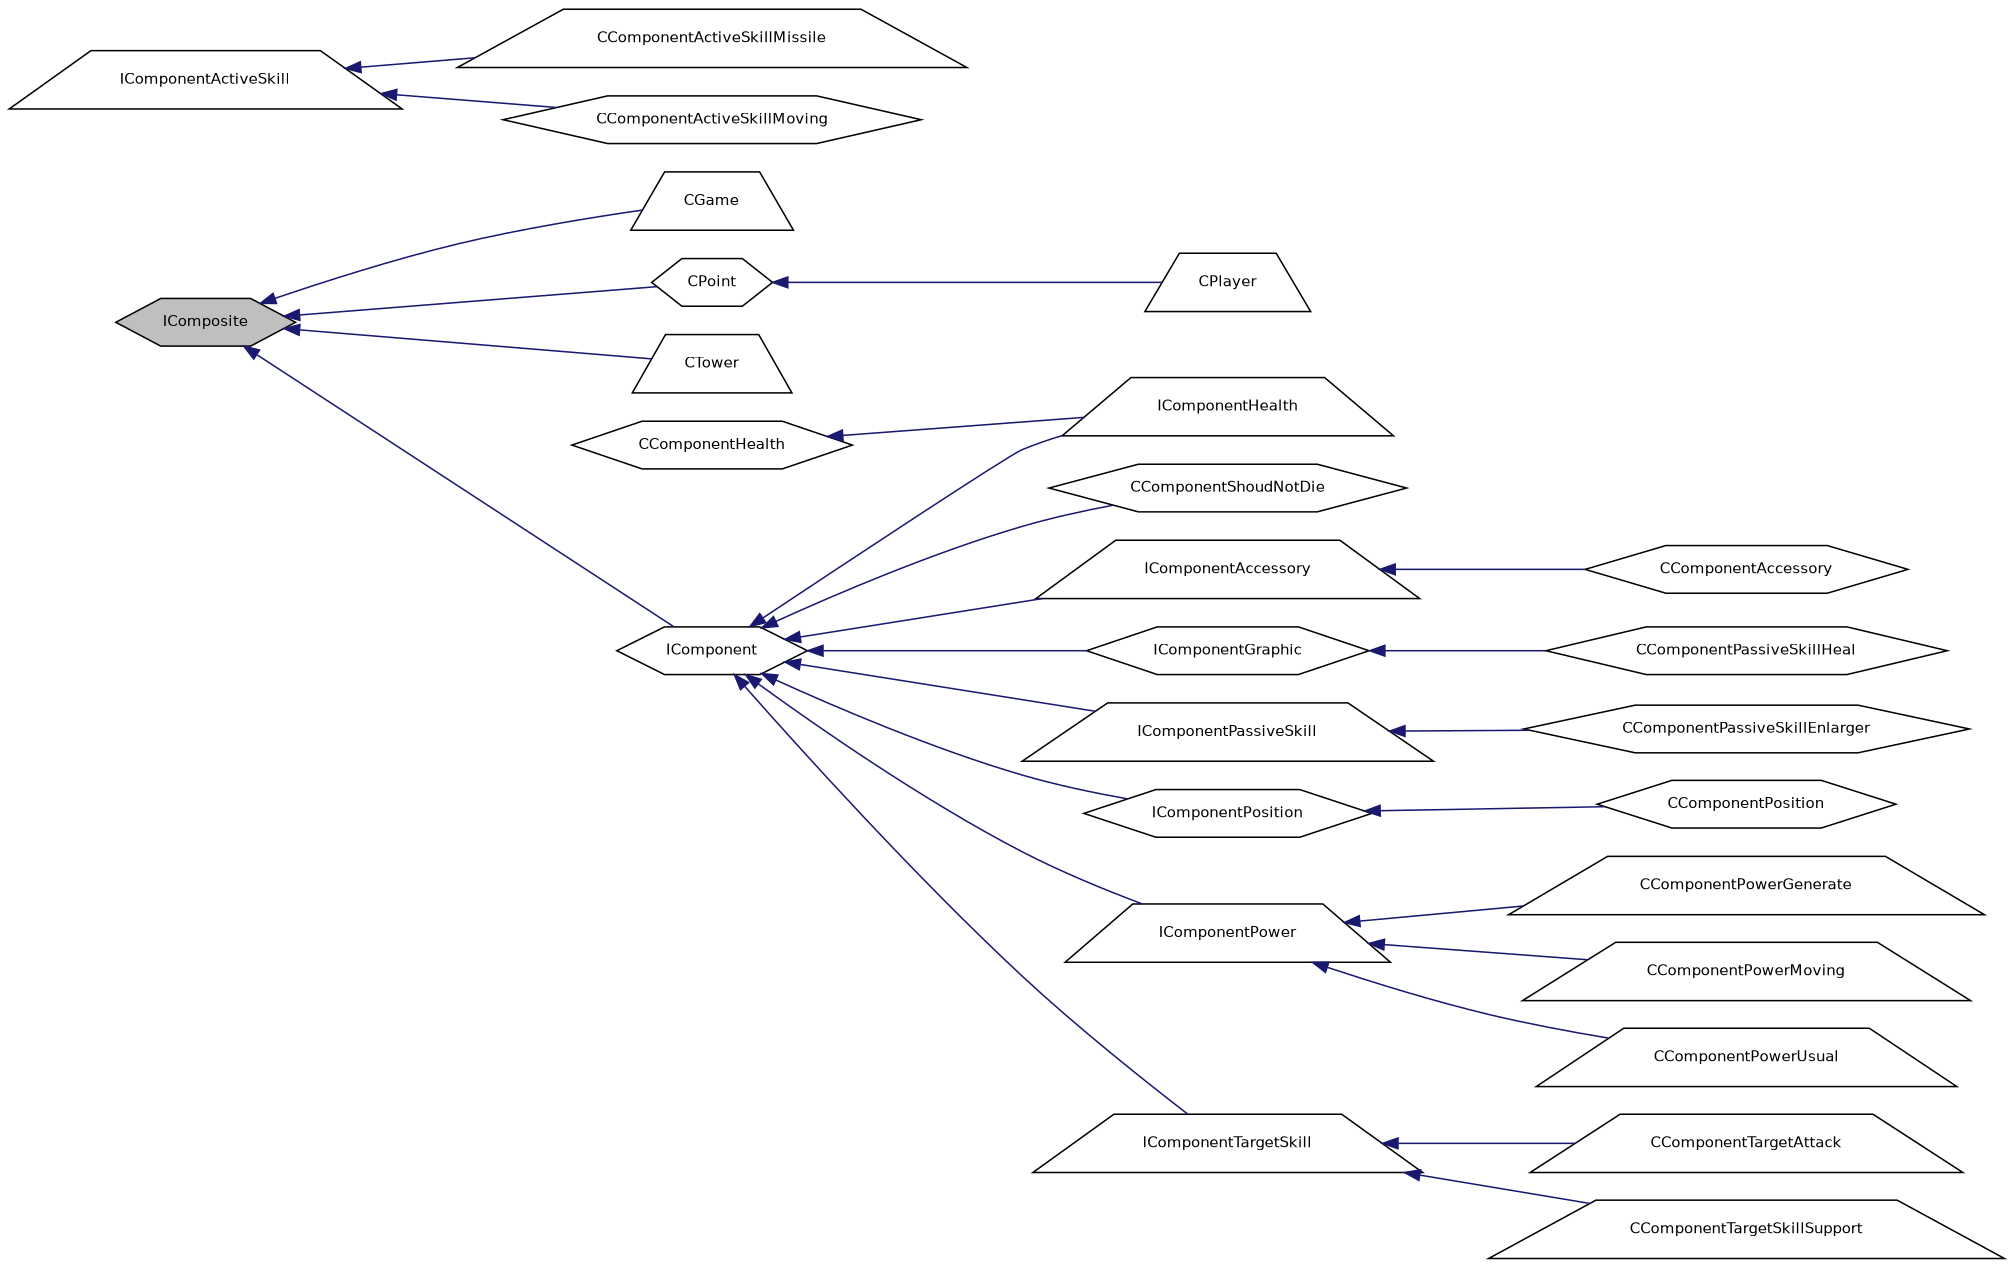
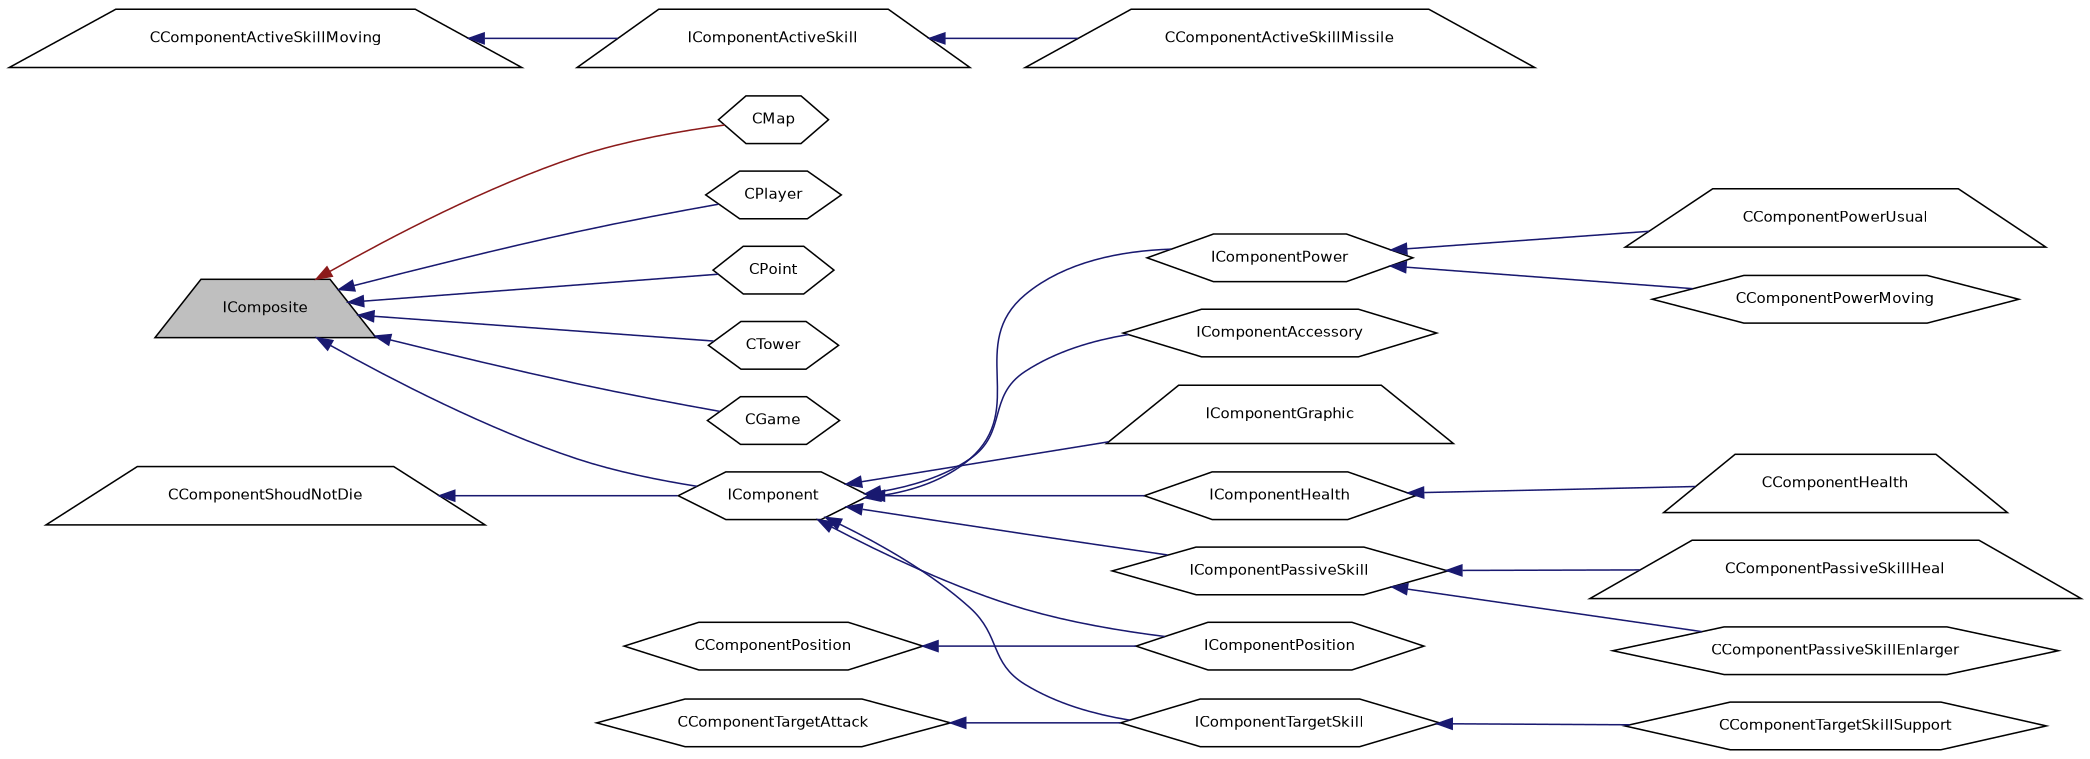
edge "CComponentActiveSkillMoving" -> "IComponentActiveSkill": reversed
node "CComponentActiveSkillMoving": shape hexagon -> trapezium
node "CMap": added
node "CGame": shape trapezium -> hexagon
edge "CPlayer" -> "CPoint": now "CPlayer" -> "IComposite"
node "CPlayer": shape trapezium -> hexagon
node "IComposite": shape hexagon -> trapezium
node "CTower": shape trapezium -> hexagon
node "IComponentHealth": shape trapezium -> hexagon
edge "IComponentHealth" -> "CComponentHealth": reversed
node "CComponentHealth": shape hexagon -> trapezium
node "CComponentShoudNotDie": shape hexagon -> trapezium
edge "CComponentShoudNotDie" -> "IComponent": reversed
node "IComponentAccessory": shape trapezium -> hexagon
node "CComponentAccessory": removed
node "IComponentGraphic": shape hexagon -> trapezium
edge "CComponentPassiveSkillHeal" -> "IComponentGraphic": now "CComponentPassiveSkillHeal" -> "IComponentPassiveSkill"
node "CComponentPassiveSkillHeal": shape hexagon -> trapezium
node "IComponentPassiveSkill": shape trapezium -> hexagon
edge "CComponentPosition" -> "IComponentPosition": reversed
node "CComponentPowerGenerate": removed
node "IComponentPower": shape trapezium -> hexagon
node "CComponentPowerMoving": shape trapezium -> hexagon
node "IComponentTargetSkill": shape trapezium -> hexagon
edge "CComponentTargetAttack" -> "IComponentTargetSkill": reversed
node "CComponentTargetAttack": shape trapezium -> hexagon
node "CComponentTargetSkillSupport": shape trapezium -> hexagon
